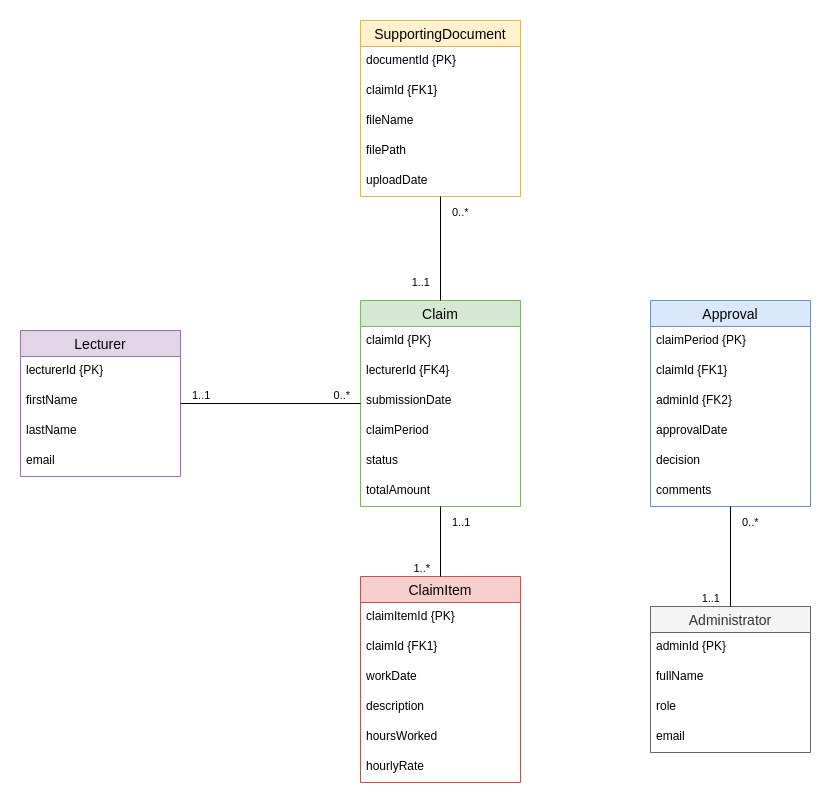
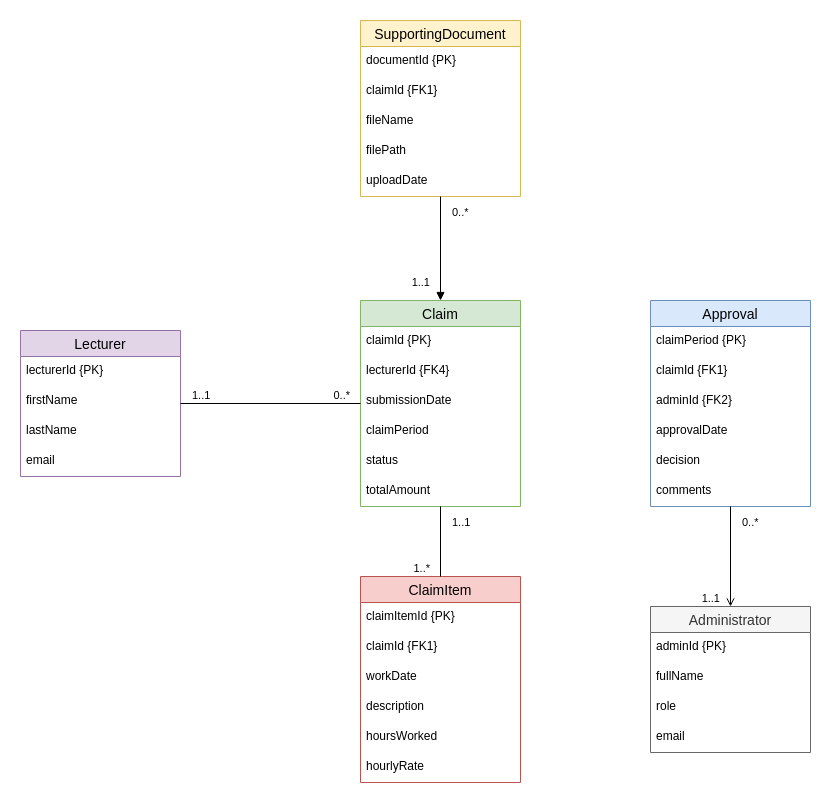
edge "SupportingDocument" -- "Claim": arrowhead none -> block
edge "Approval" -- "Administrator": arrowhead none -> open
